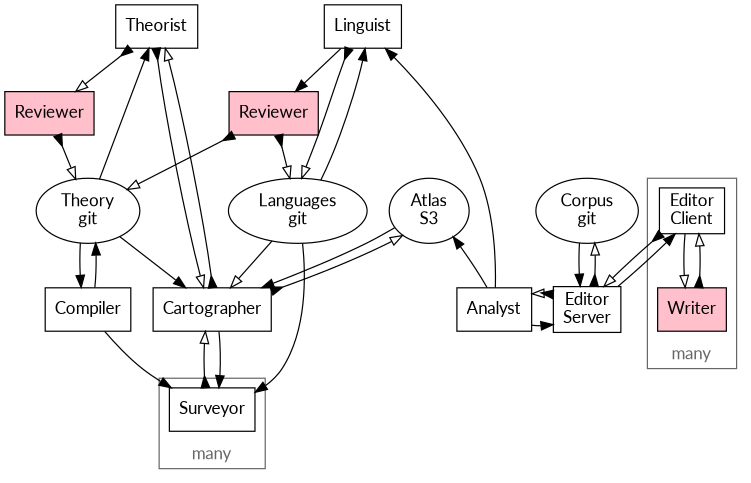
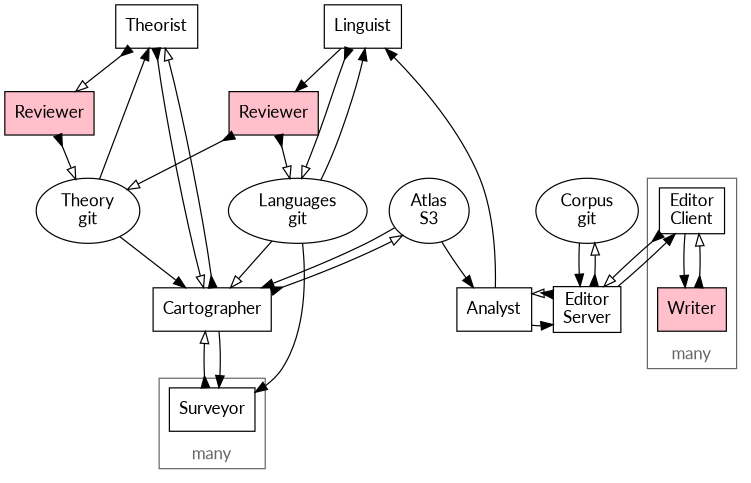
edge "Editor Client" -> "Writer": arrowhead empty -> normal
edge "Analyst" -> "Atlas S3": reversed
node "Compiler": removed
